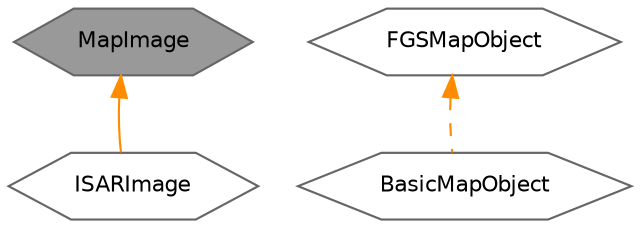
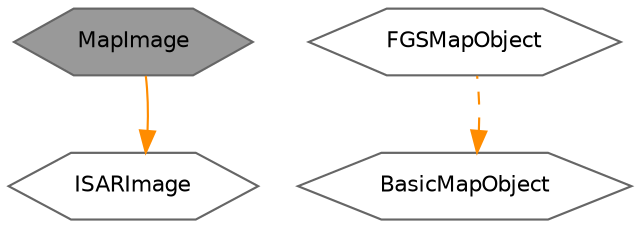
edge "ISARImage" -> "MapImage": reversed
edge "BasicMapObject" -> "FGSMapObject": reversed
